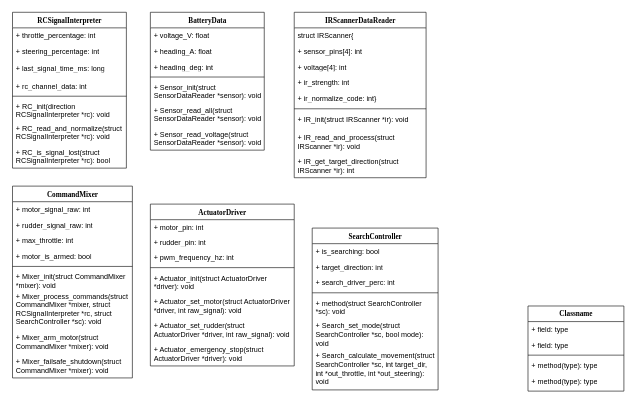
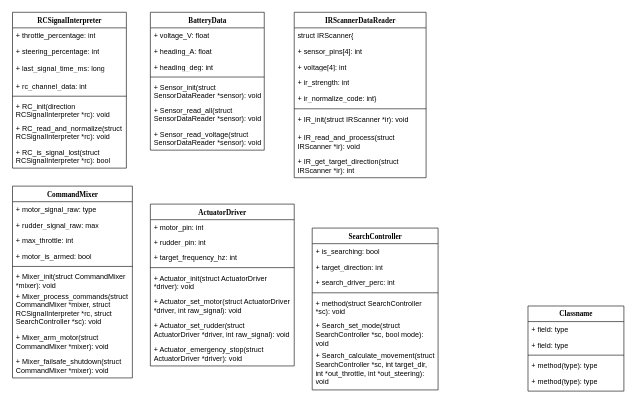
node "+ motor_signal_raw: int": label "+ motor_signal_raw: int" -> "+ motor_signal_raw: type"
node "+ rudder_signal_raw: int": label "+ rudder_signal_raw: int" -> "+ rudder_signal_raw: max"
node "+ pwm_frequency_hz: int": label "+ pwm_frequency_hz: int" -> "+ target_frequency_hz: int"
